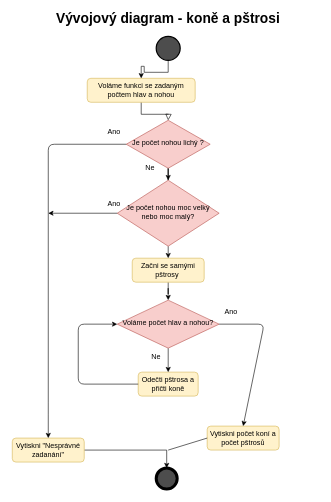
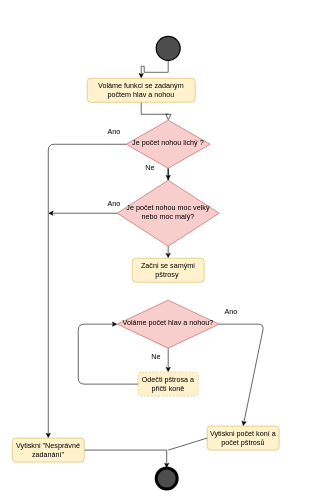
node "Vývojový diagram - koně a pštrosi": removed
edge "Začni se samými pštrosy" -> "Voláme počet hlav a nohou?": removed
node "Odečti pštrosa a přičti koně": style solid -> dashed
